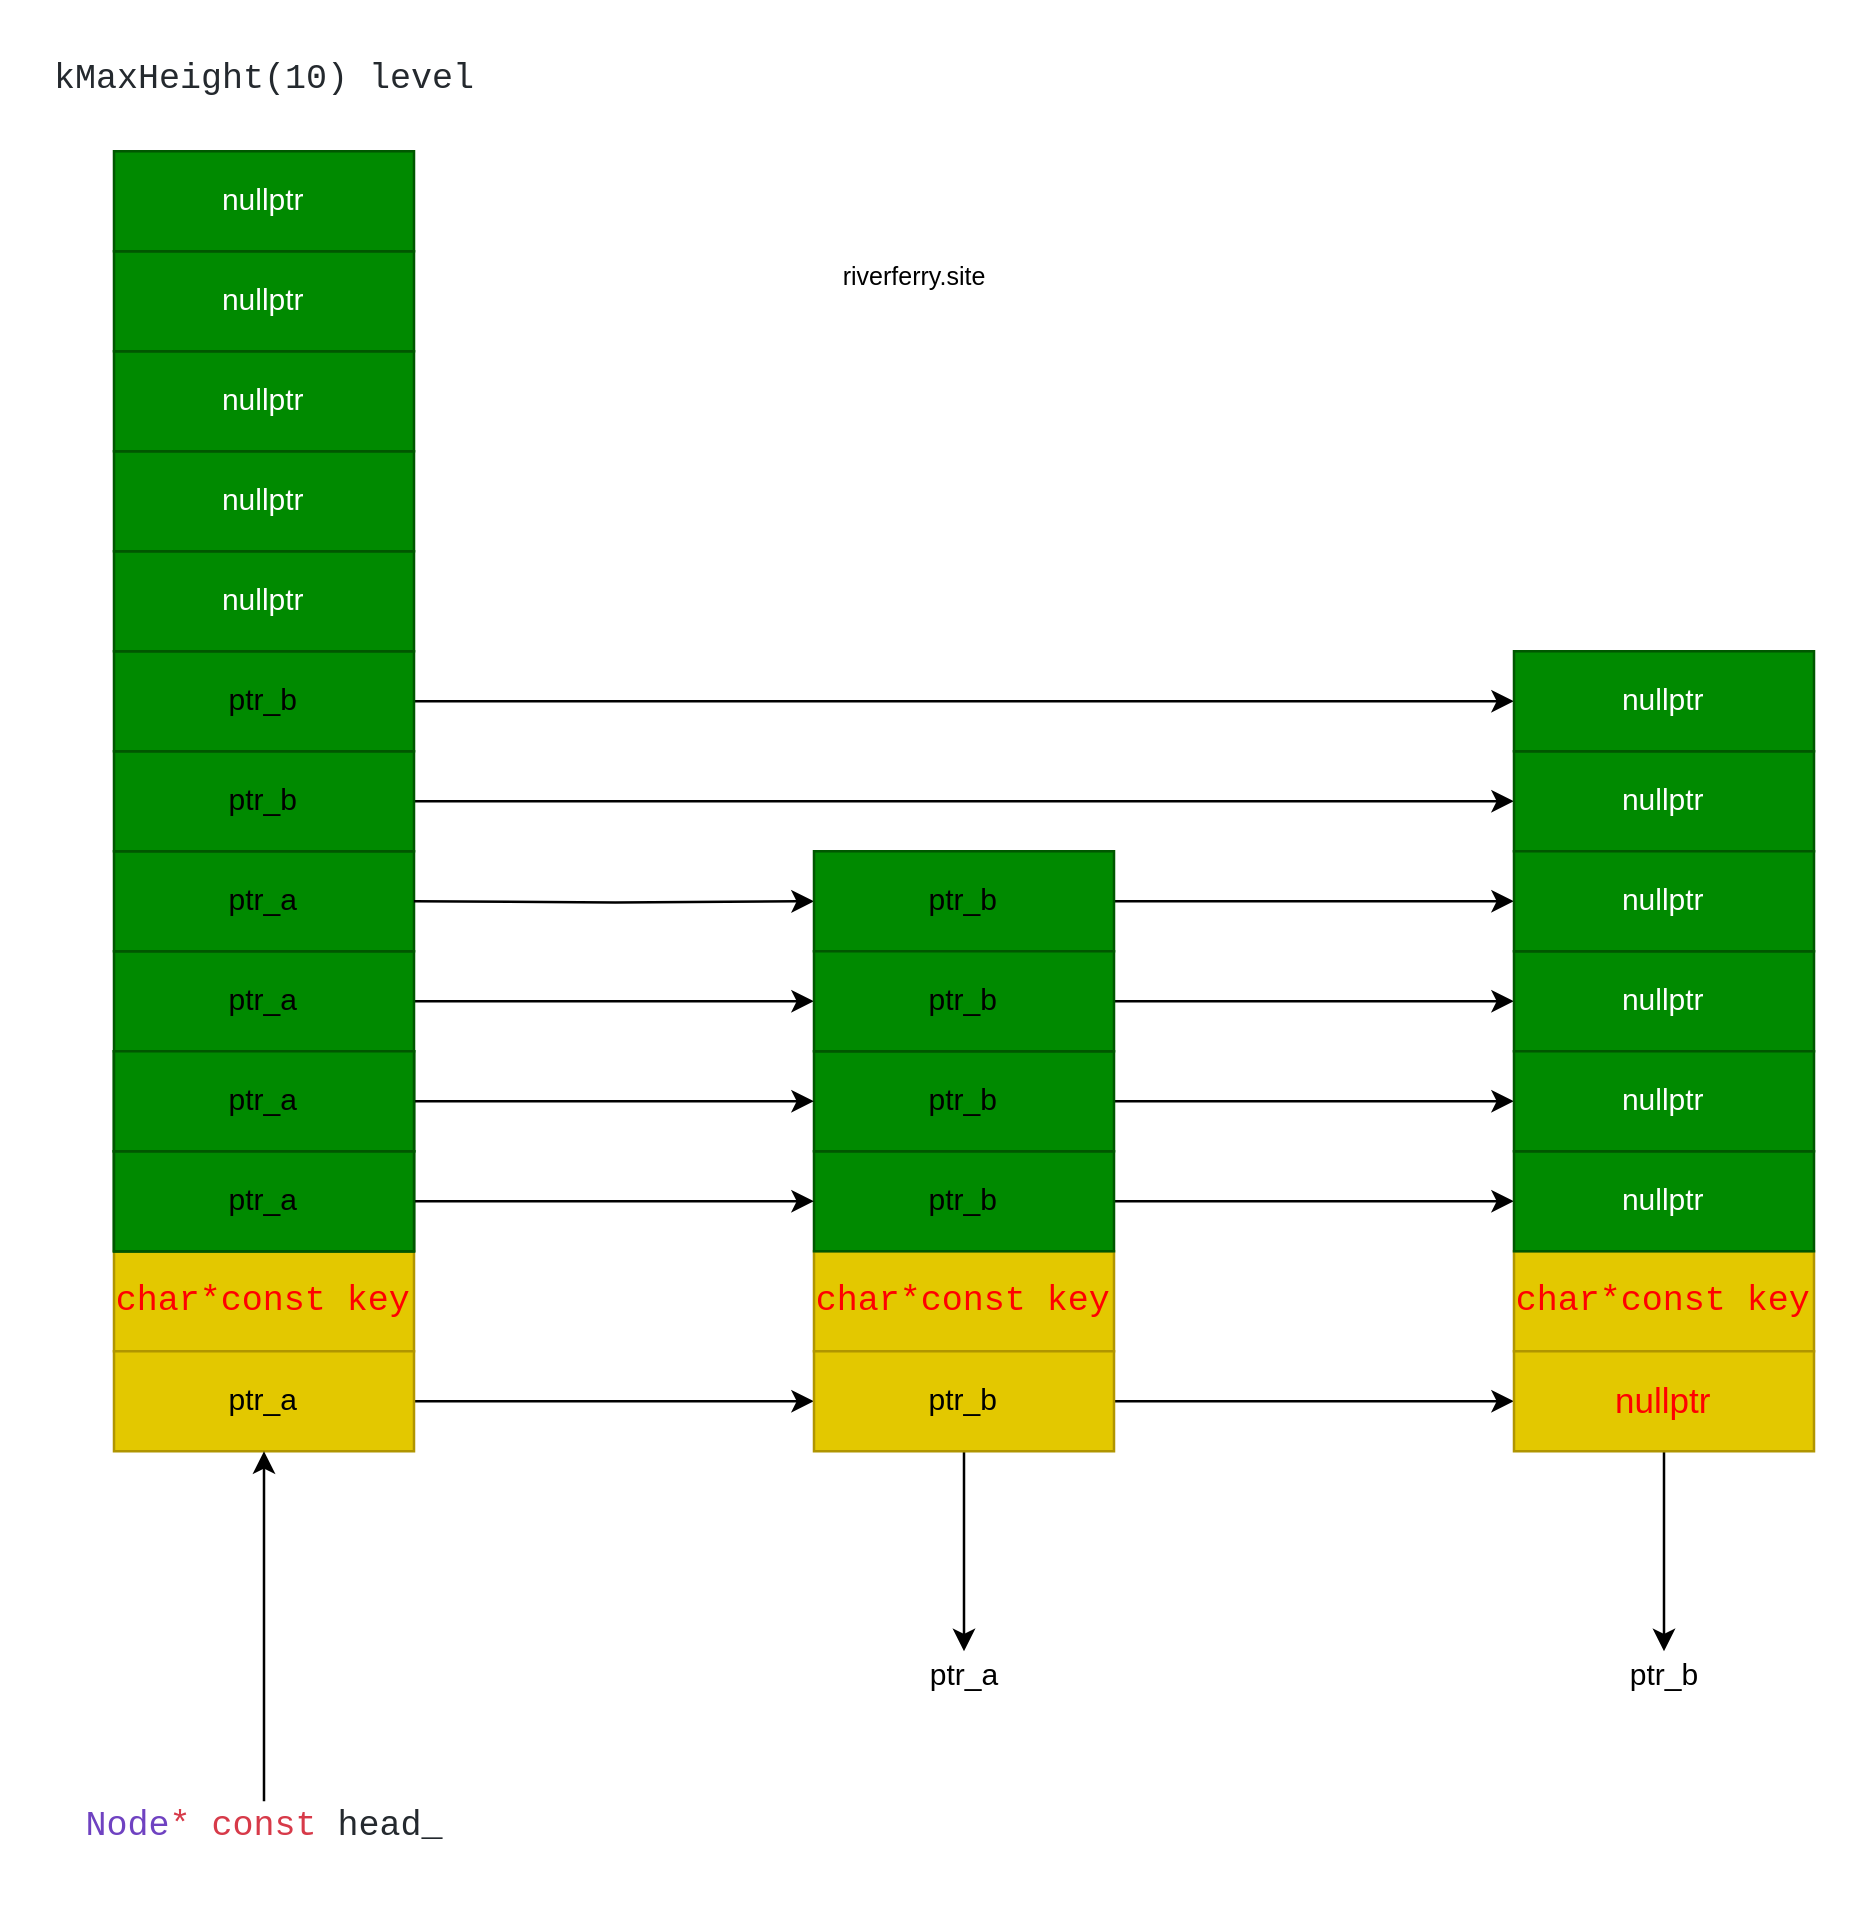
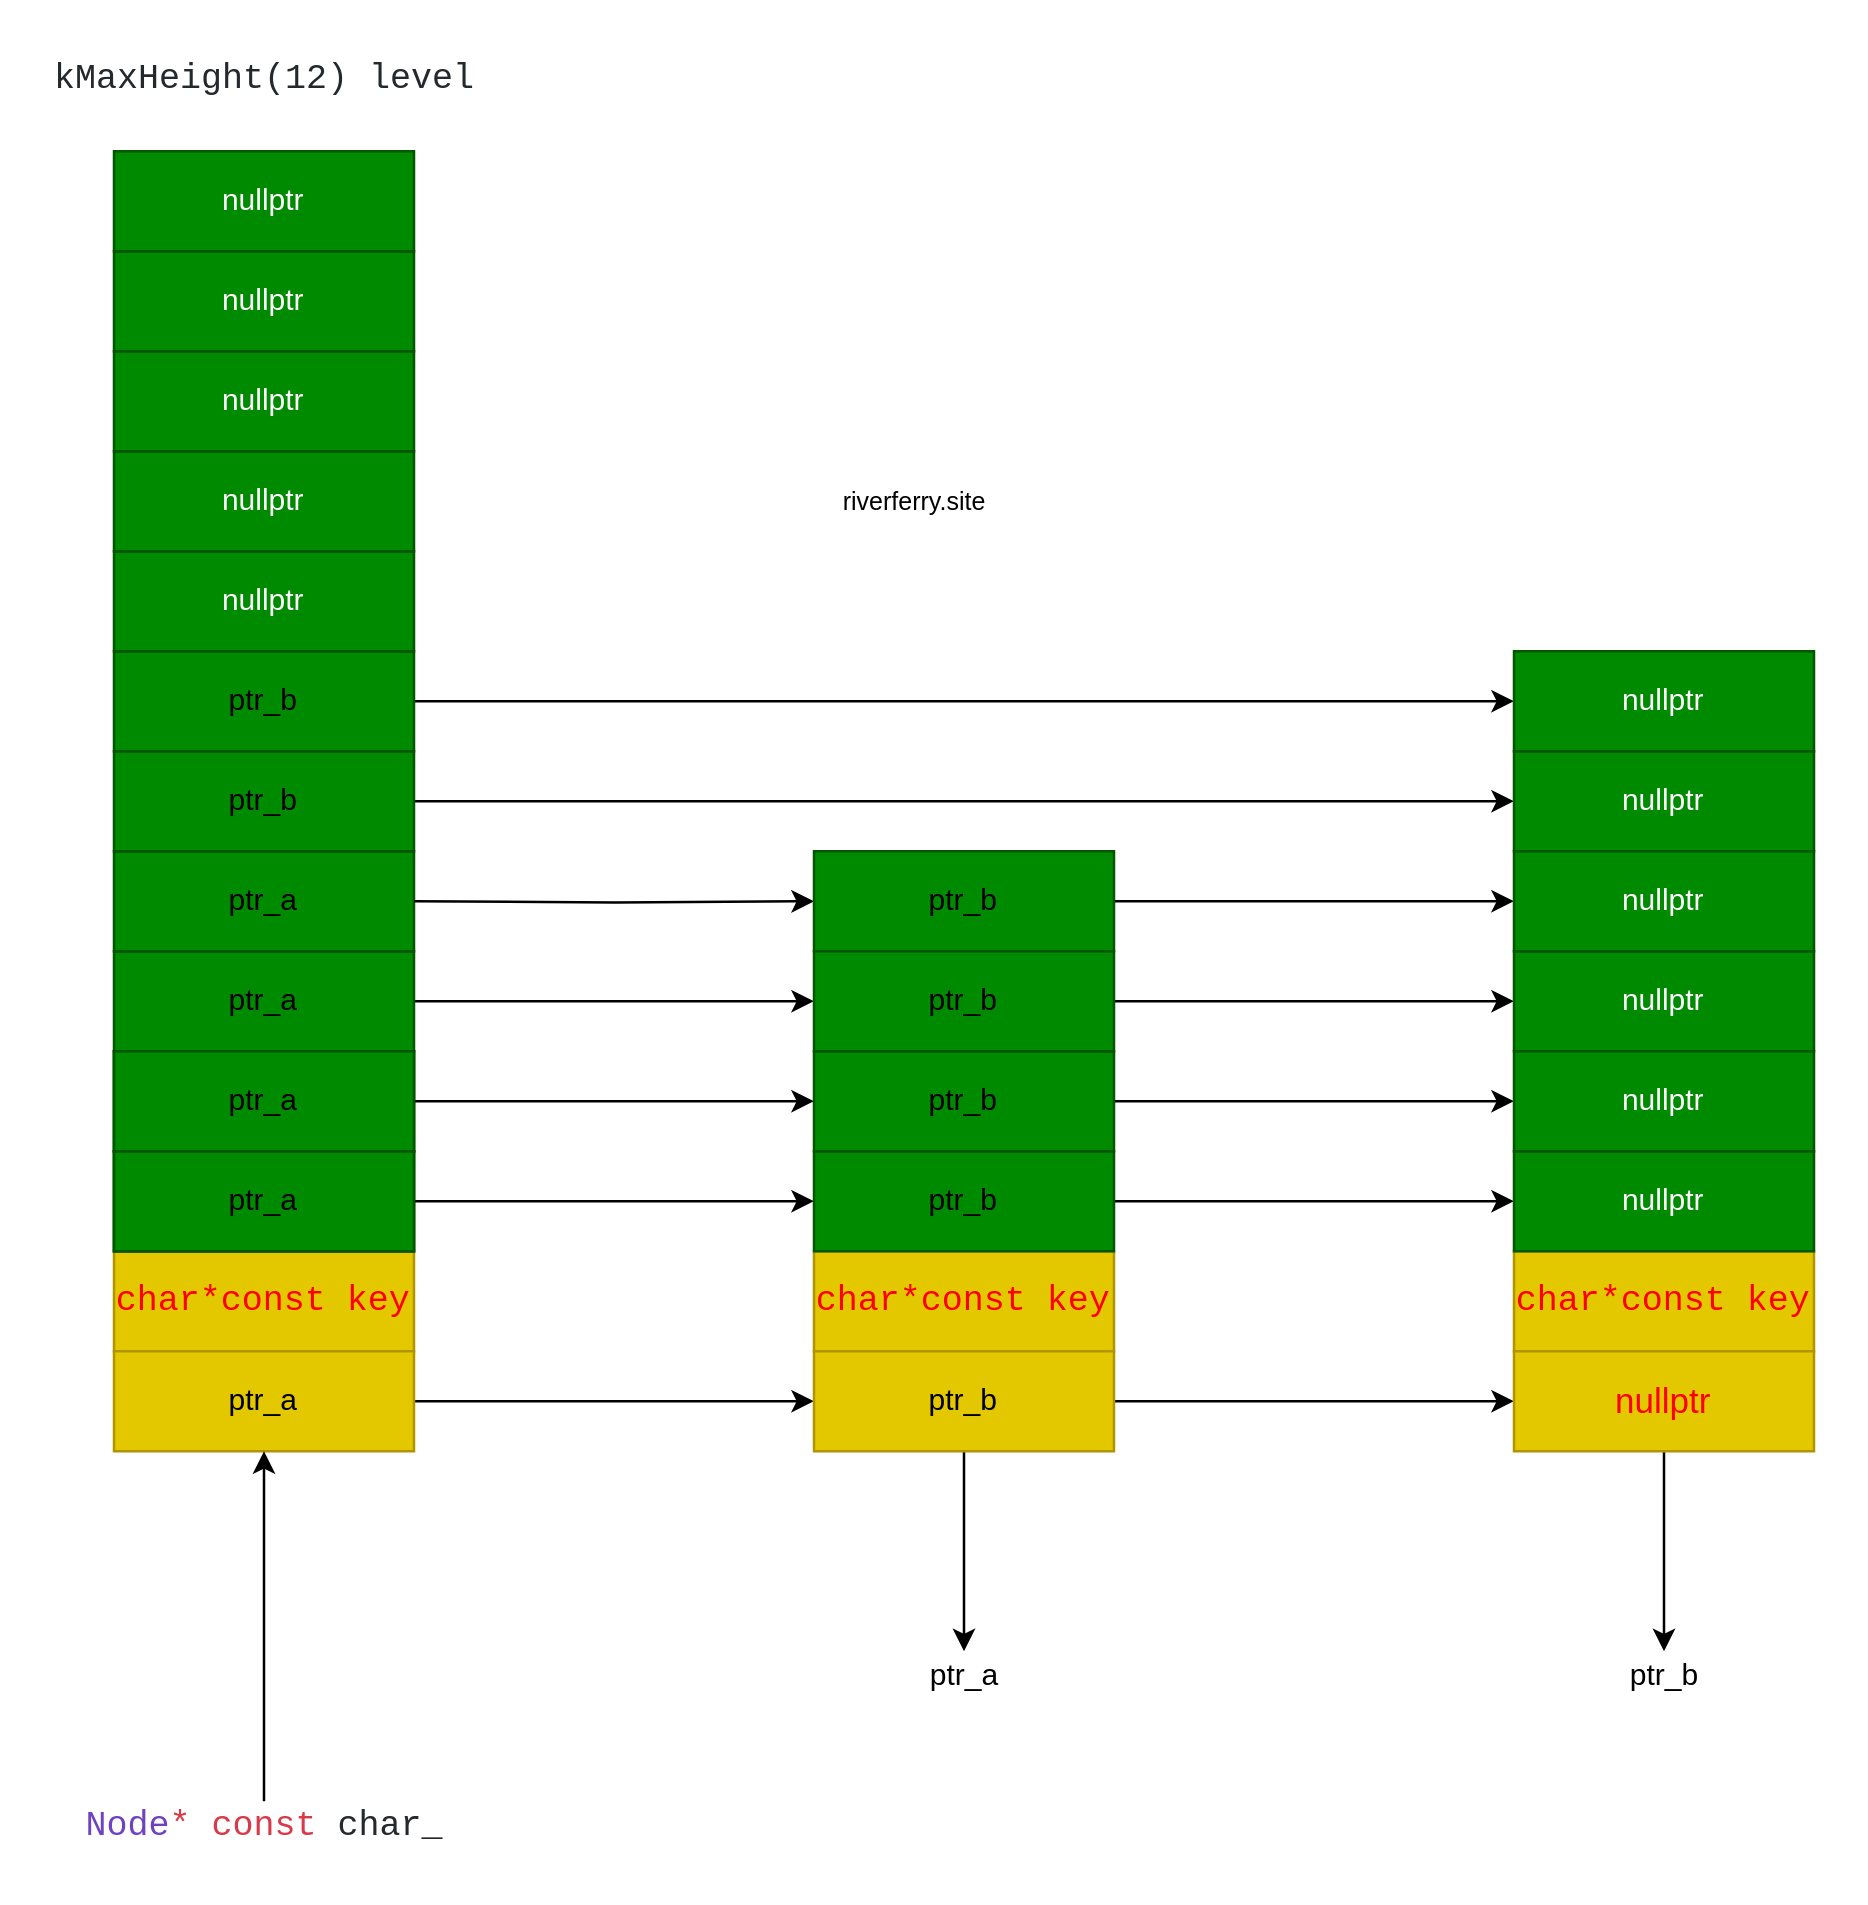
node "kMaxHeight(10) level": label "kMaxHeight(10) level" -> "kMaxHeight(12) level"
node "riverferry.site": moved (914, 276) -> (914, 501)
node "Node* const head_": label "Node* const head_" -> "Node* const char_"
